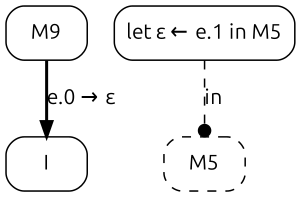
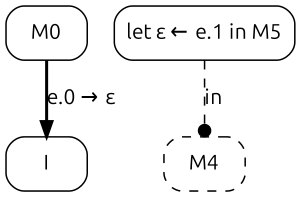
node "M9": label "M9" -> "M0"
node "M5": label "M5" -> "M4"
